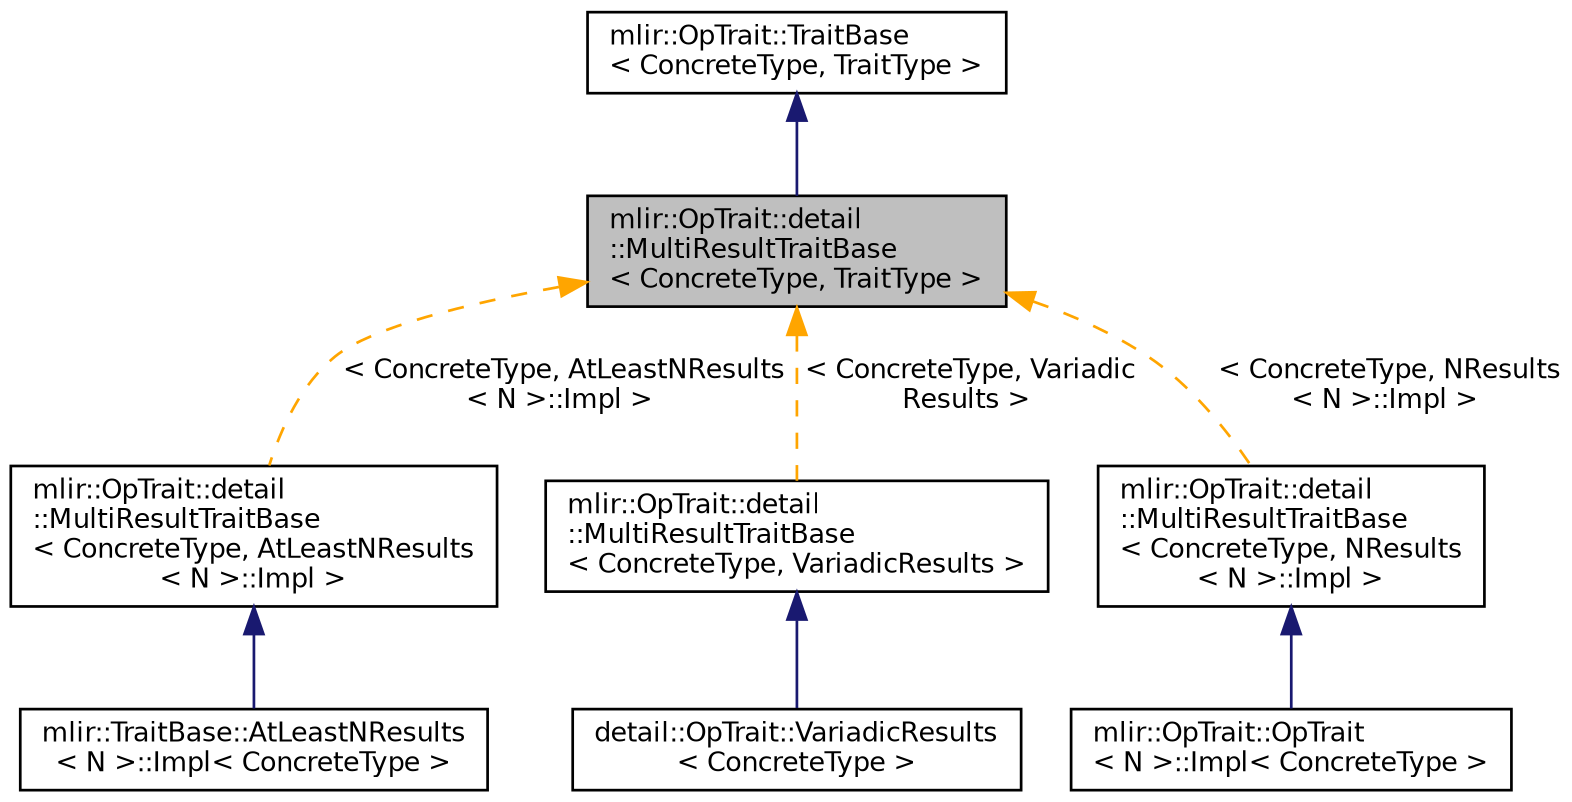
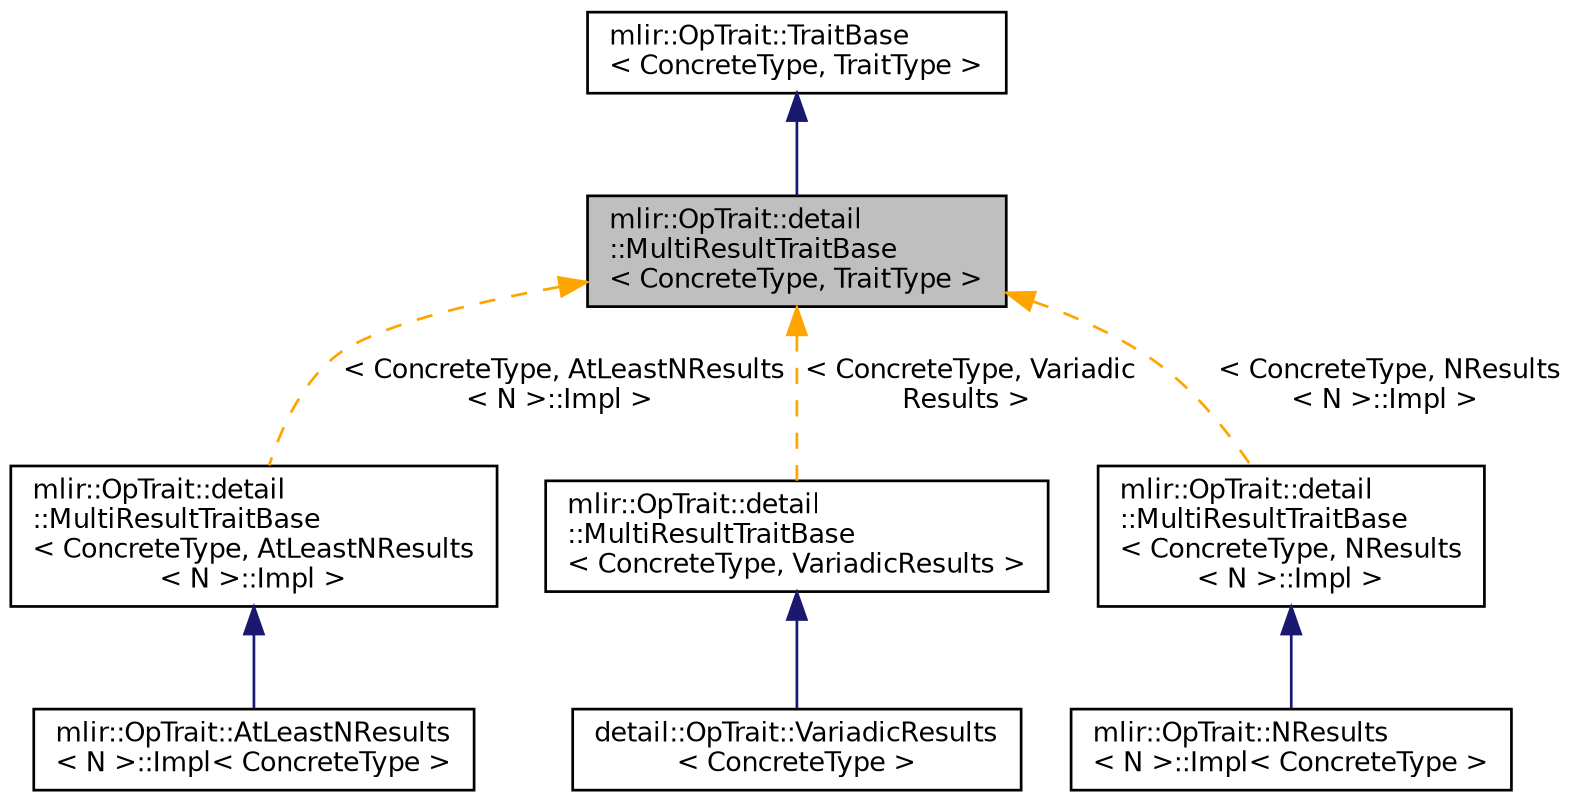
node "mlir::TraitBase::AtLeastNResults < N >::Impl< ConcreteType >": label "mlir::TraitBase::AtLeastNResults < N >::Impl< ConcreteType >" -> "mlir::OpTrait::AtLeastNResults < N >::Impl< ConcreteType >"
node "mlir::OpTrait::OpTrait < N >::Impl< ConcreteType >": label "mlir::OpTrait::OpTrait < N >::Impl< ConcreteType >" -> "mlir::OpTrait::NResults < N >::Impl< ConcreteType >"
